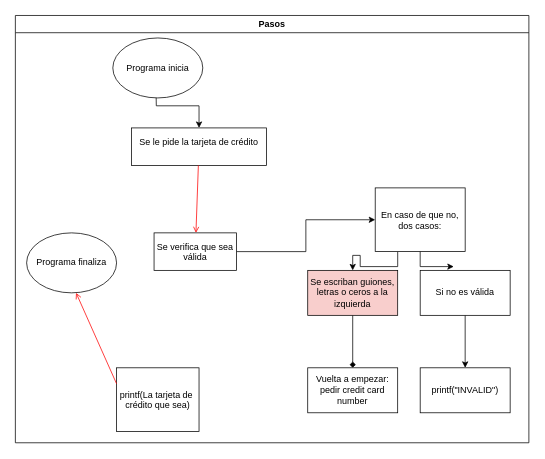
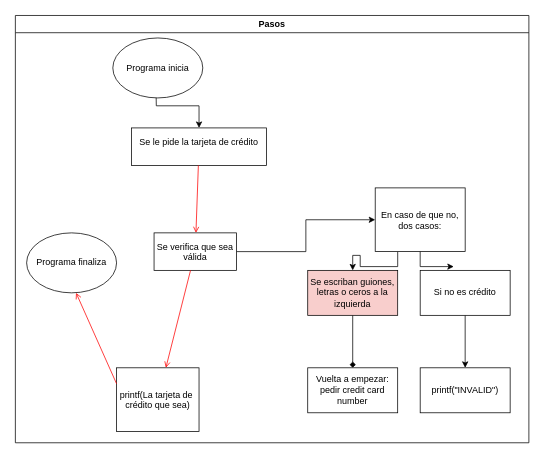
node "Si no es válida": label "Si no es válida" -> "Si no es crédito"
edge "Se verifica que sea válida" -> "printf(La tarjeta de crédito que sea)": added
